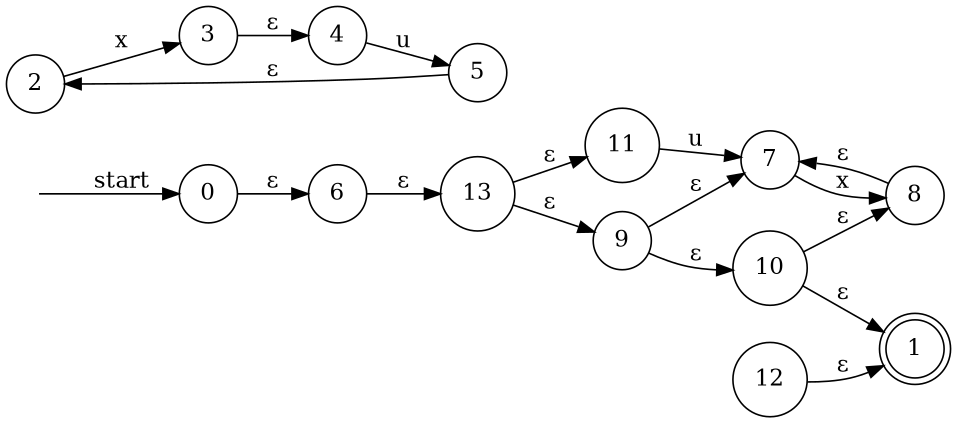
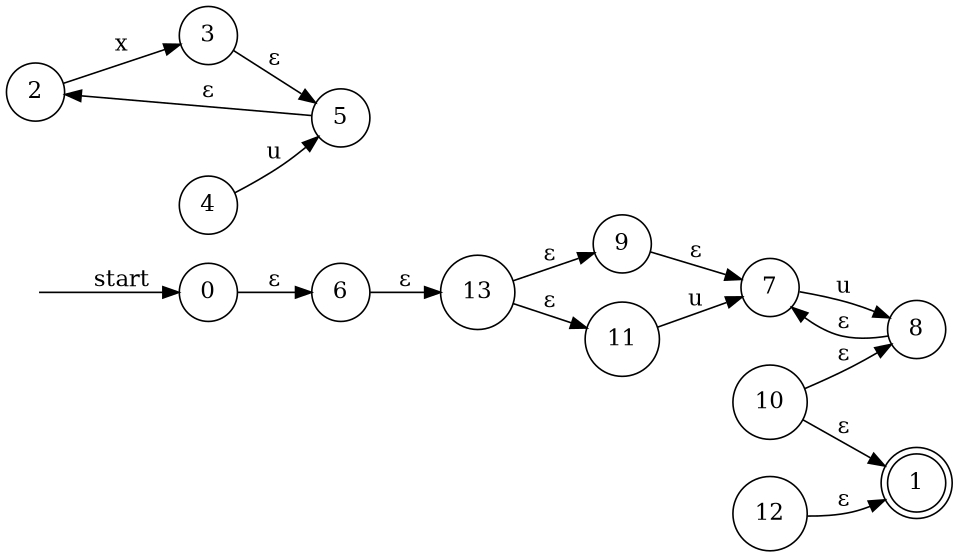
edge "3" -> "4": now "3" -> "5"
edge "7" -> "8": label "x" -> "u"
edge "9" -> "10": removed, label "ε"
